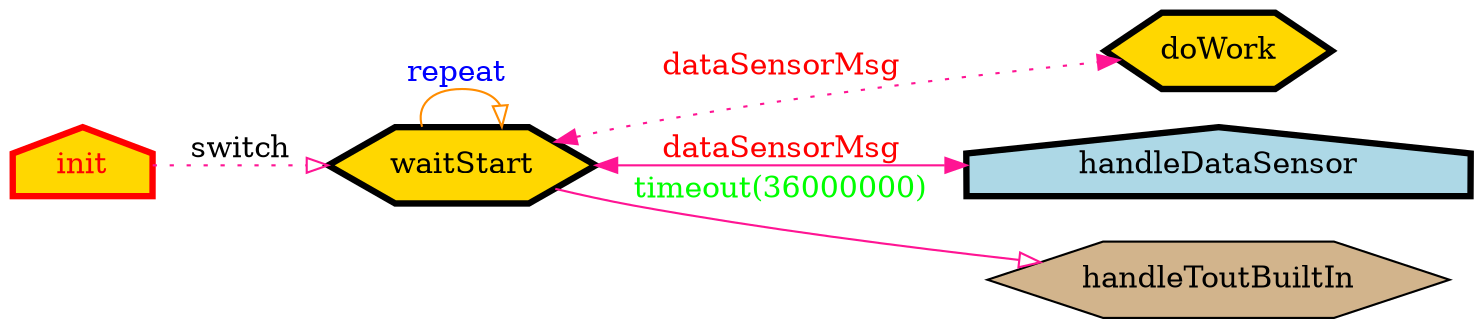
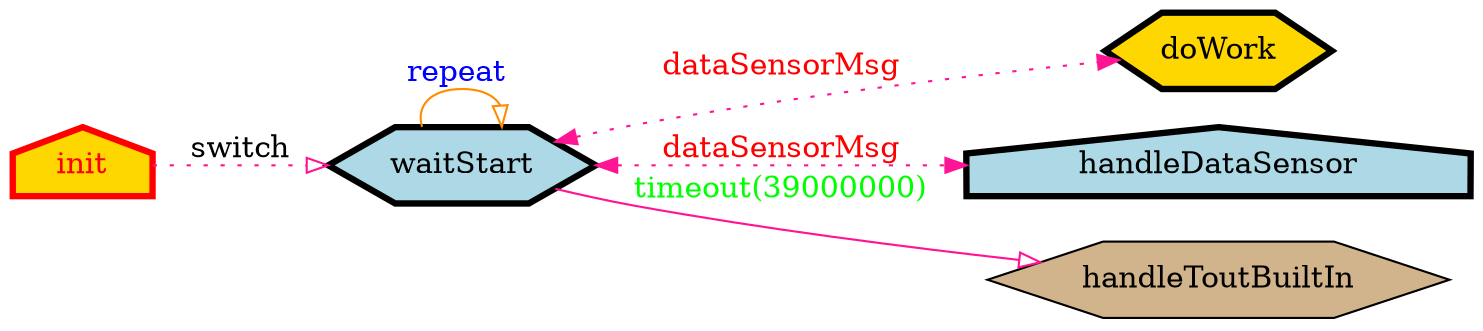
node "waitStart": fillcolor gold -> lightblue
edge "waitStart" -- "handleDataSensor": style solid -> dotted
edge "waitStart" -> "handleToutBuiltIn": label "timeout(36000000)" -> "timeout(39000000)"
